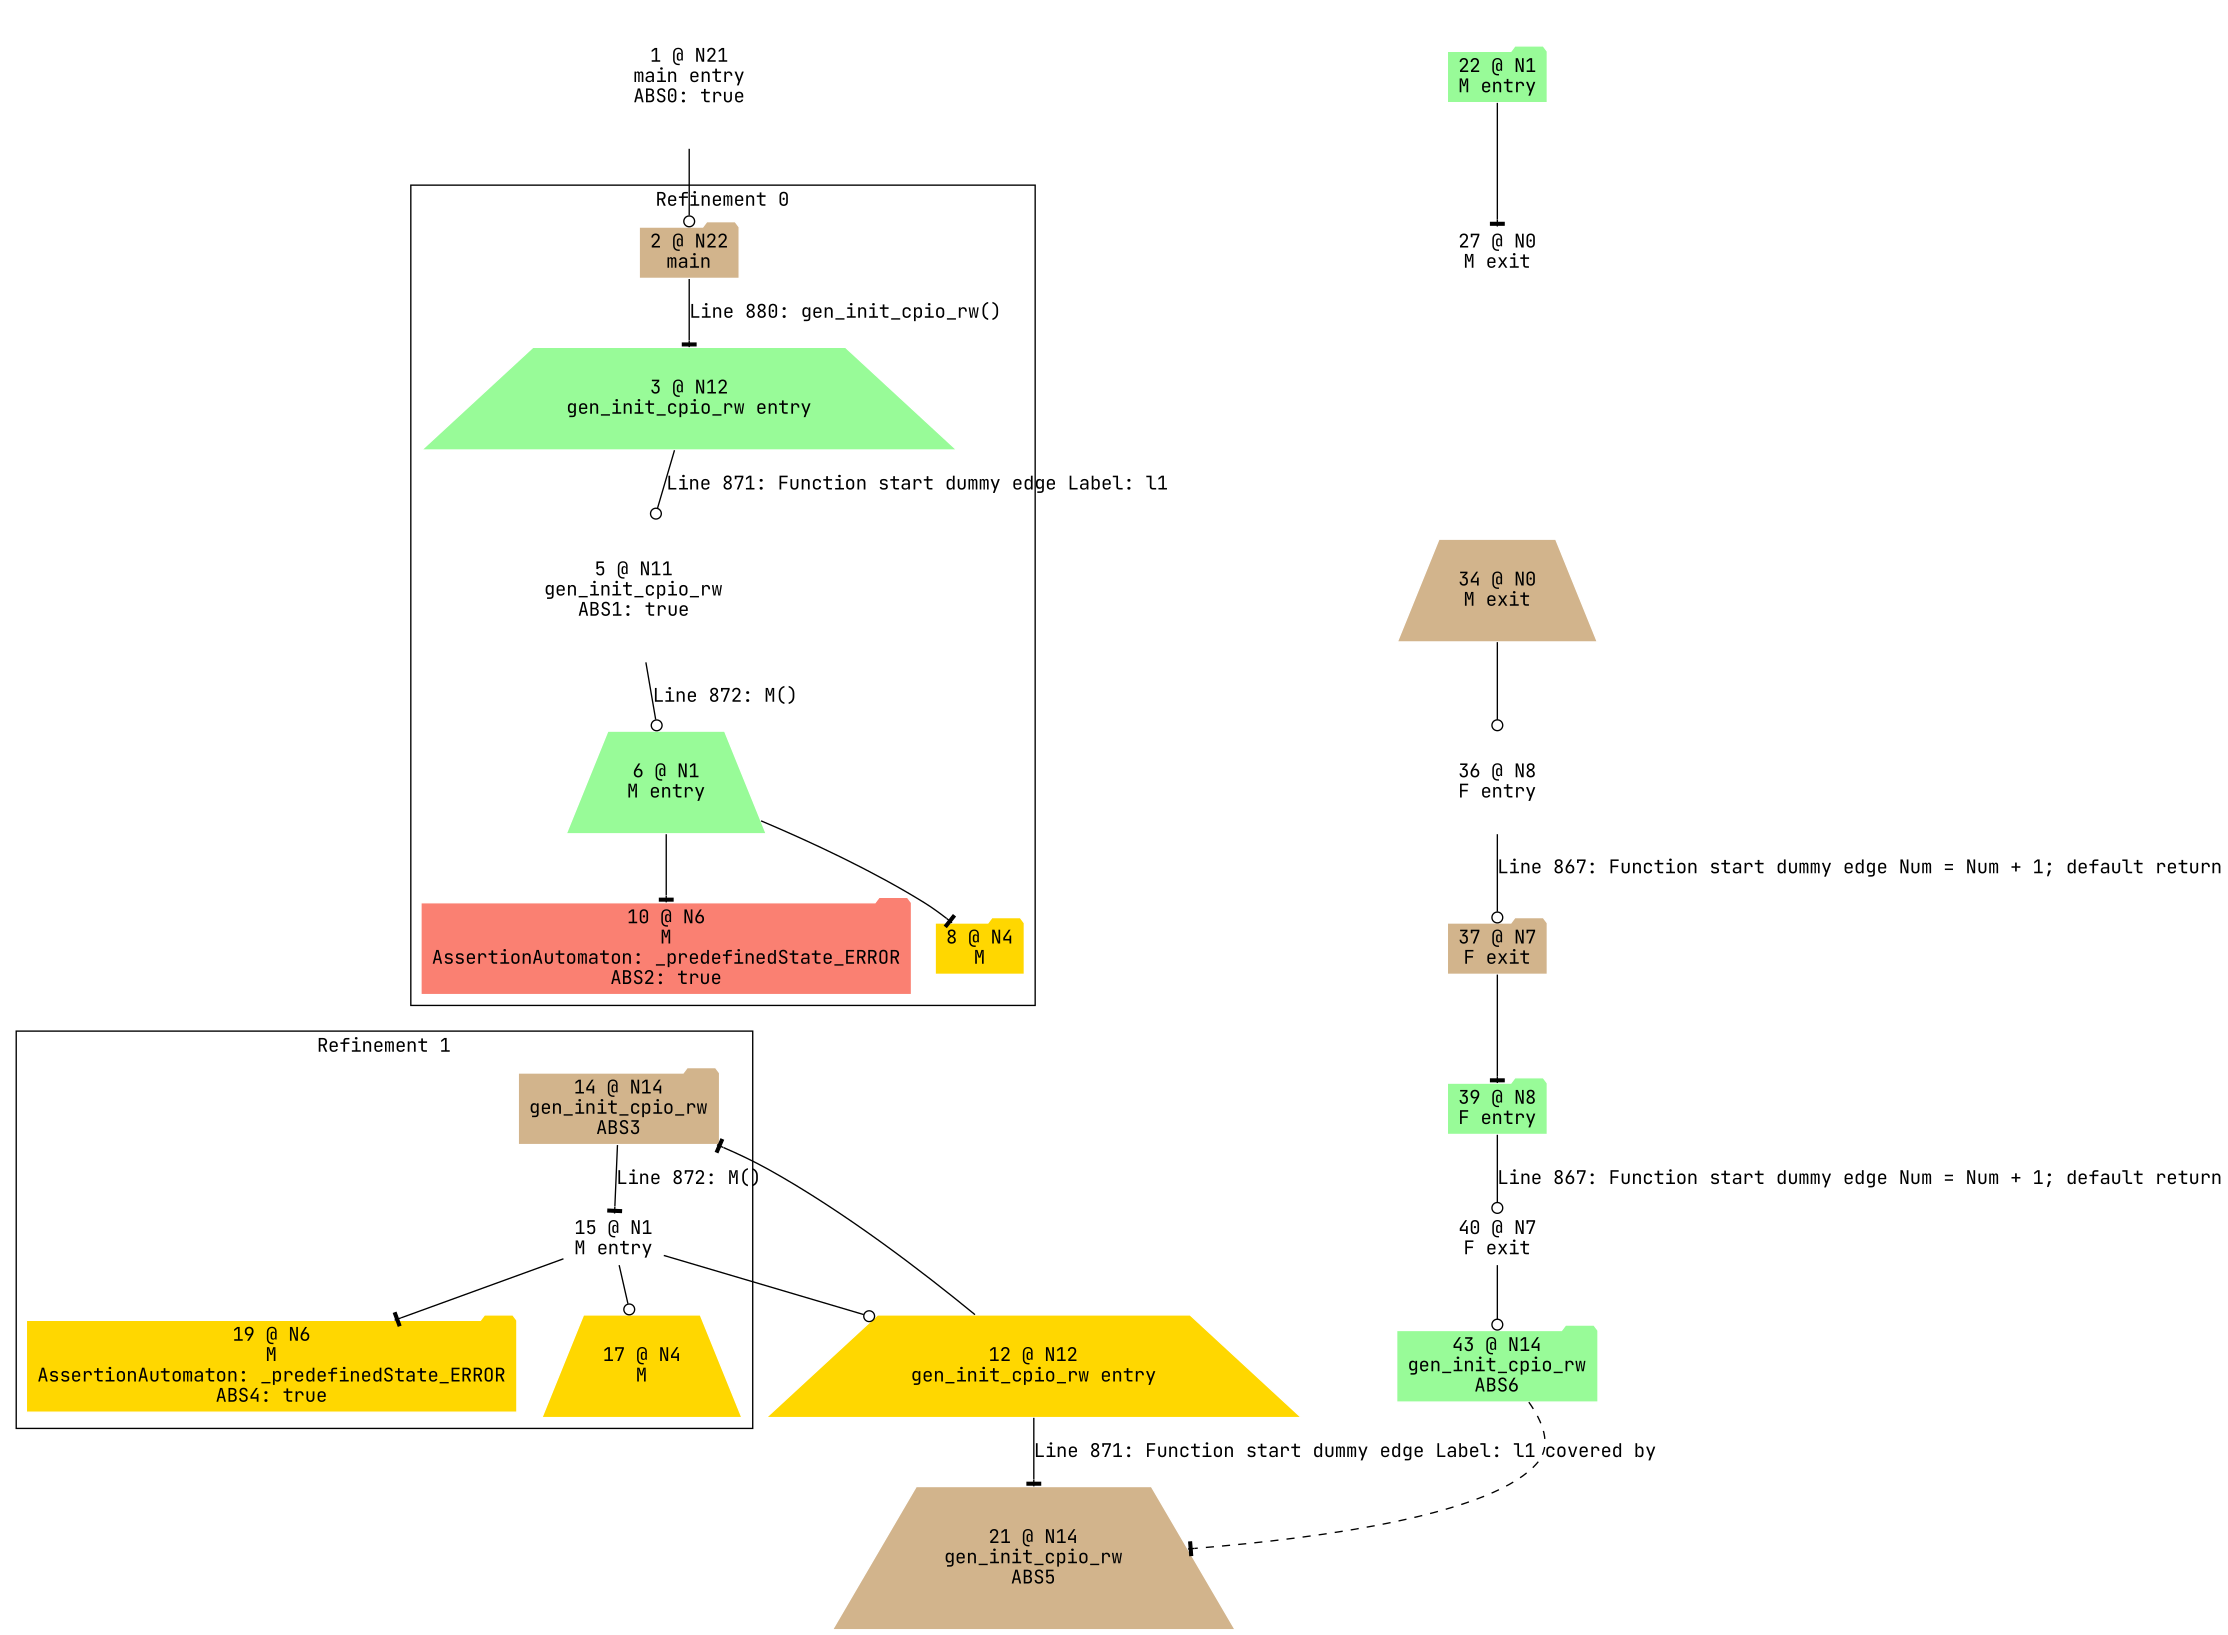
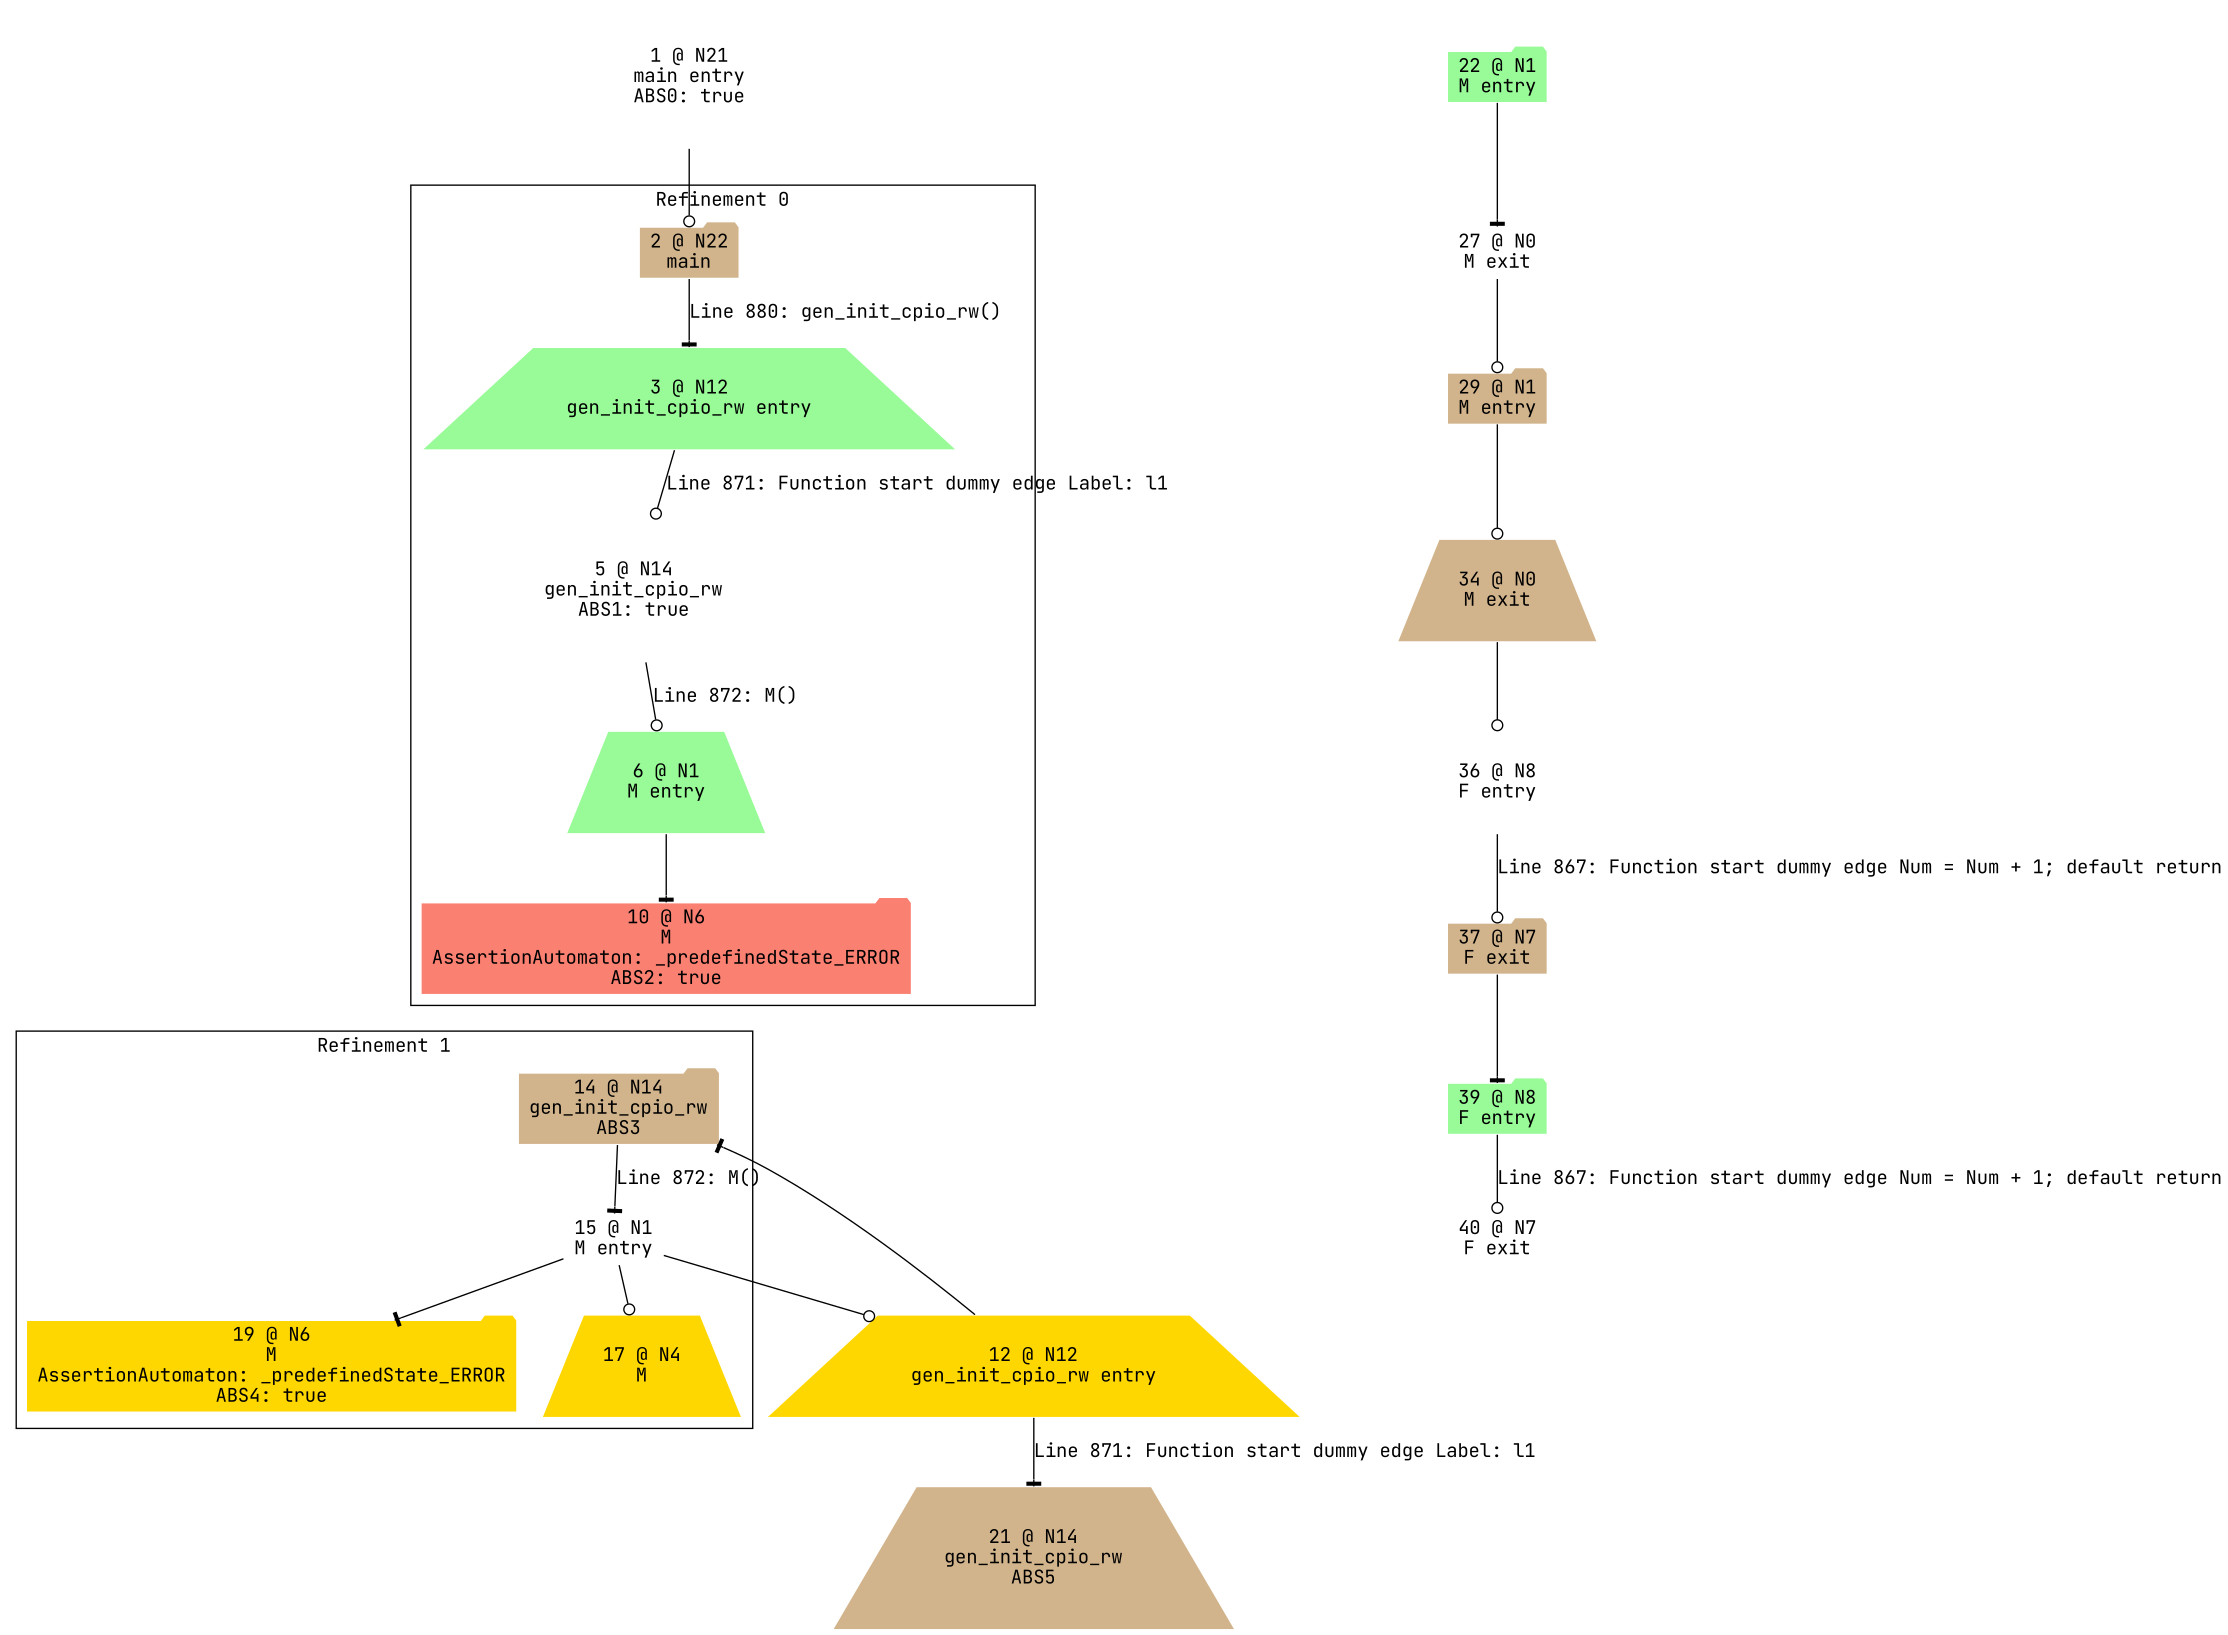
node "29 @ N1 M entry": added
node "5 @ N11 gen_init_cpio_rw ABS1: true": label "5 @ N11 gen_init_cpio_rw ABS1: true" -> "5 @ N14 gen_init_cpio_rw ABS1: true"
node "8 @ N4 M": removed
node "43 @ N14 gen_init_cpio_rw ABS6": removed
